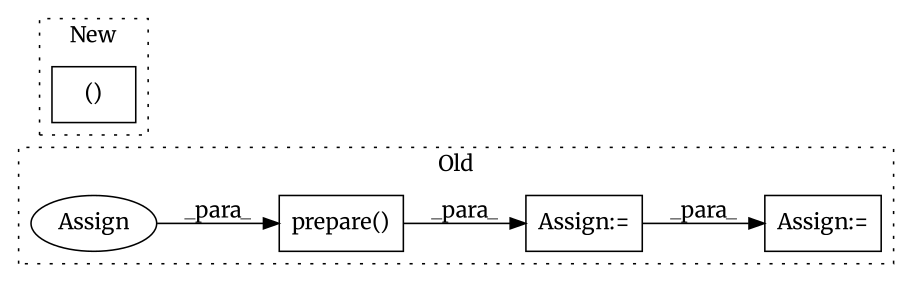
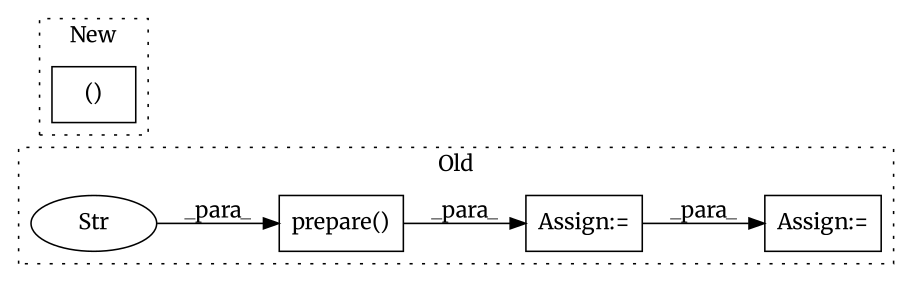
node "Assign": label "Assign" -> "Str"
